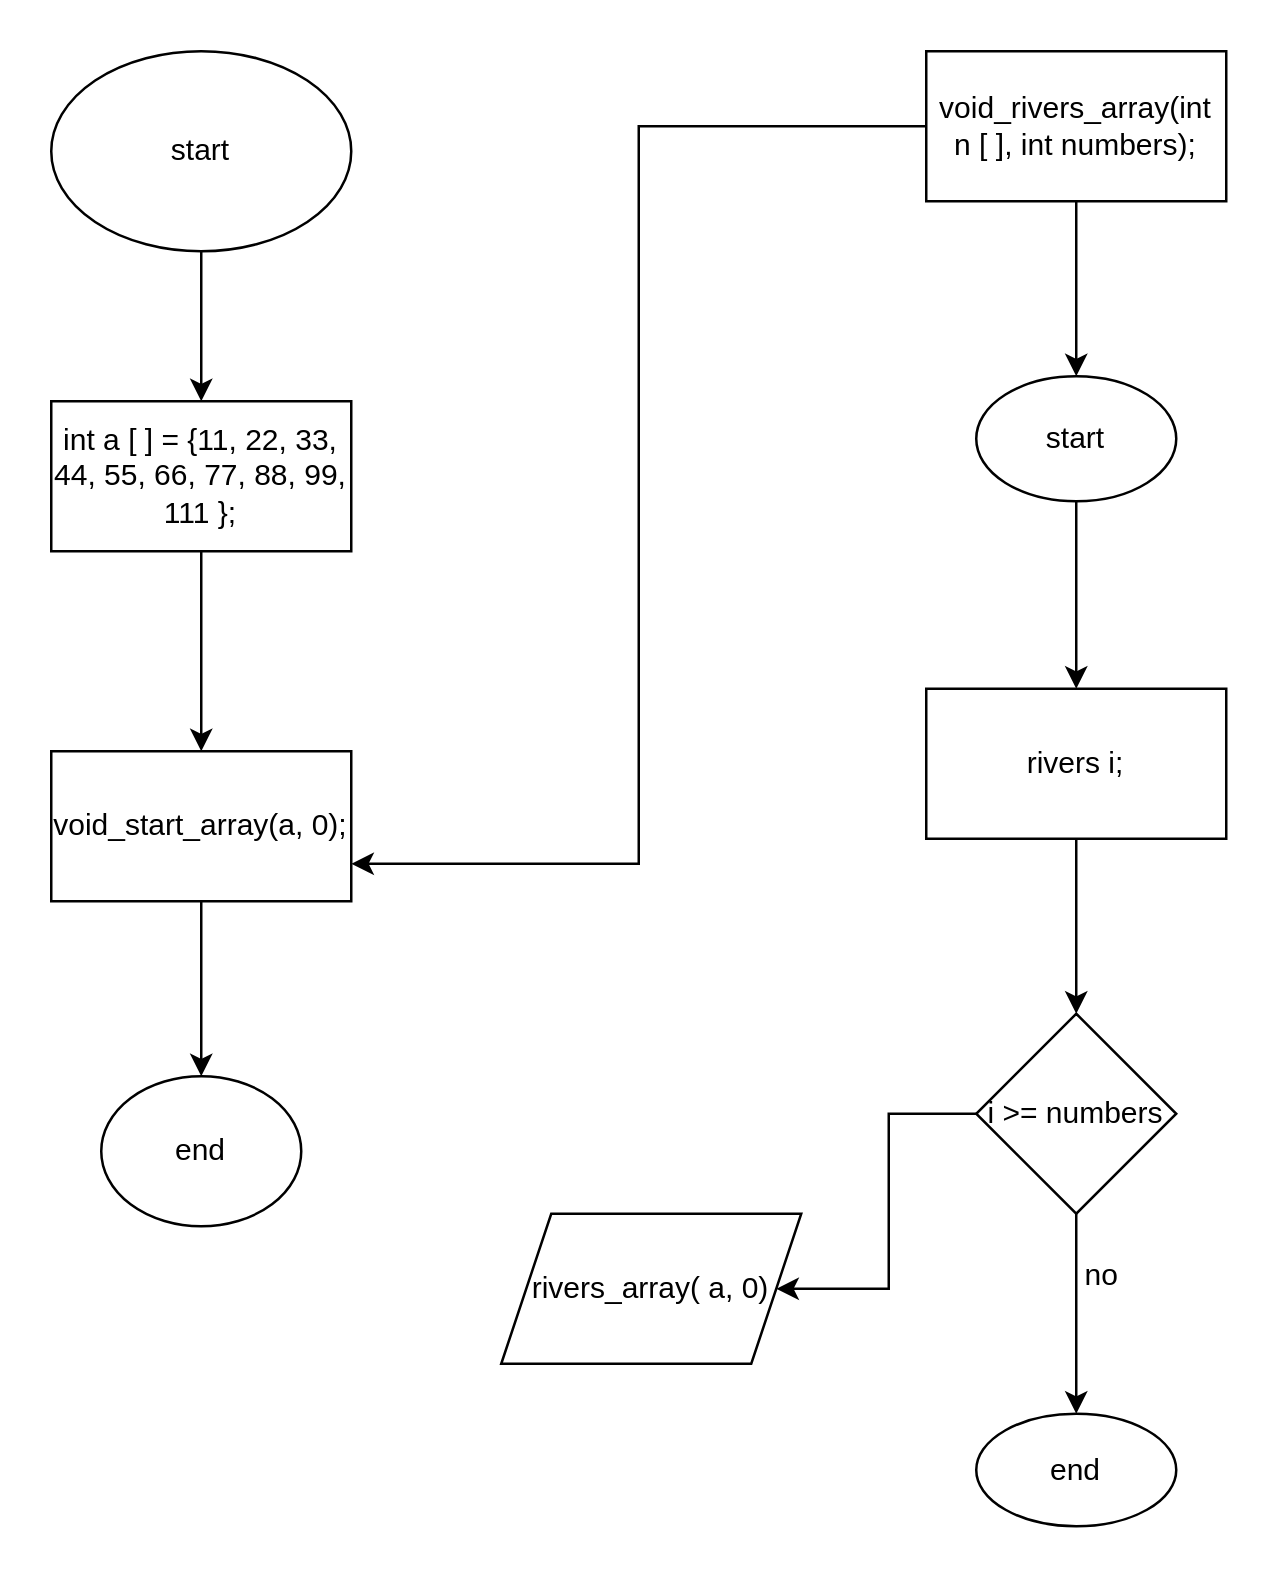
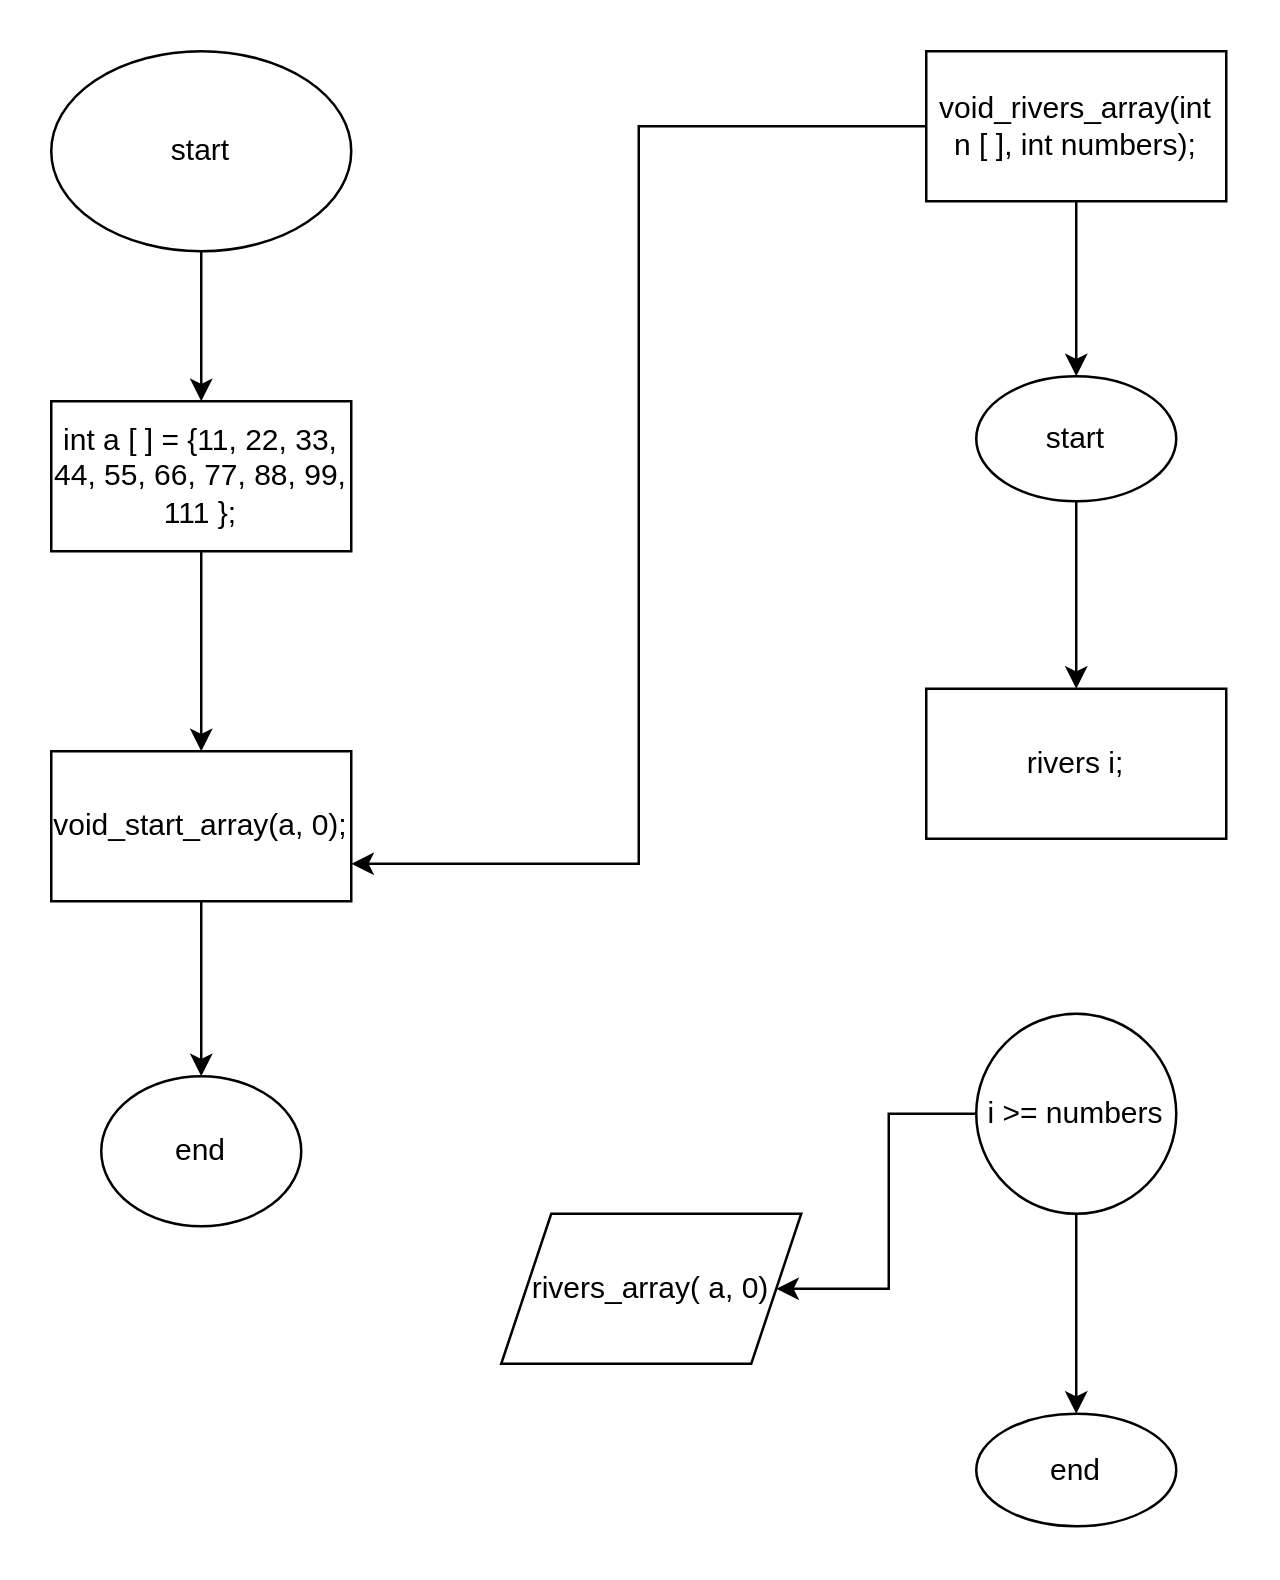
edge "rivers i;" -> "i >= numbers": removed
node "i >= numbers": shape diamond -> ellipse
node "no": removed
